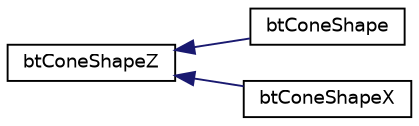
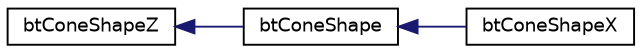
edge "btConeShapeX" -> "btConeShapeZ": now "btConeShapeX" -> "btConeShape"
